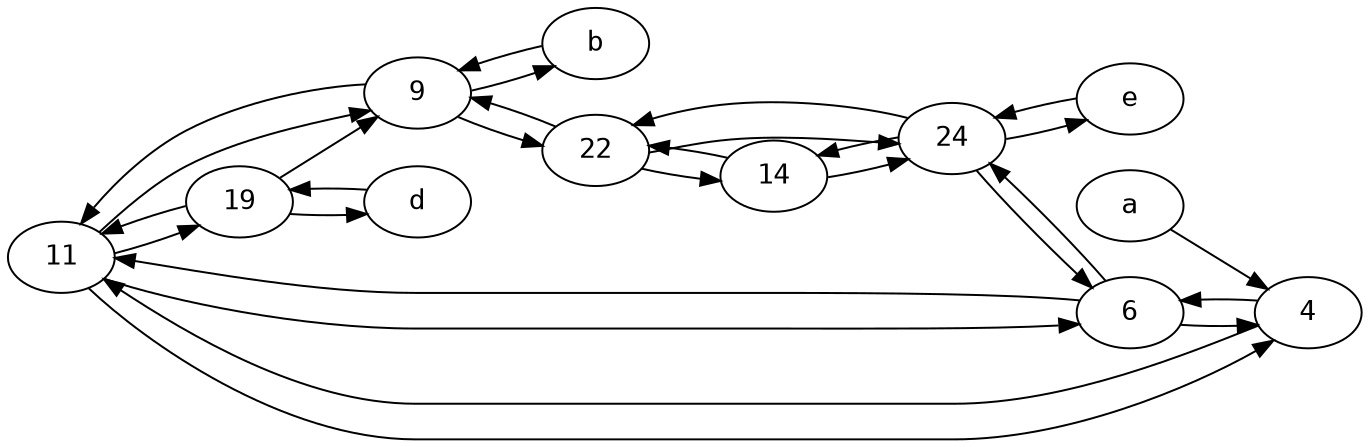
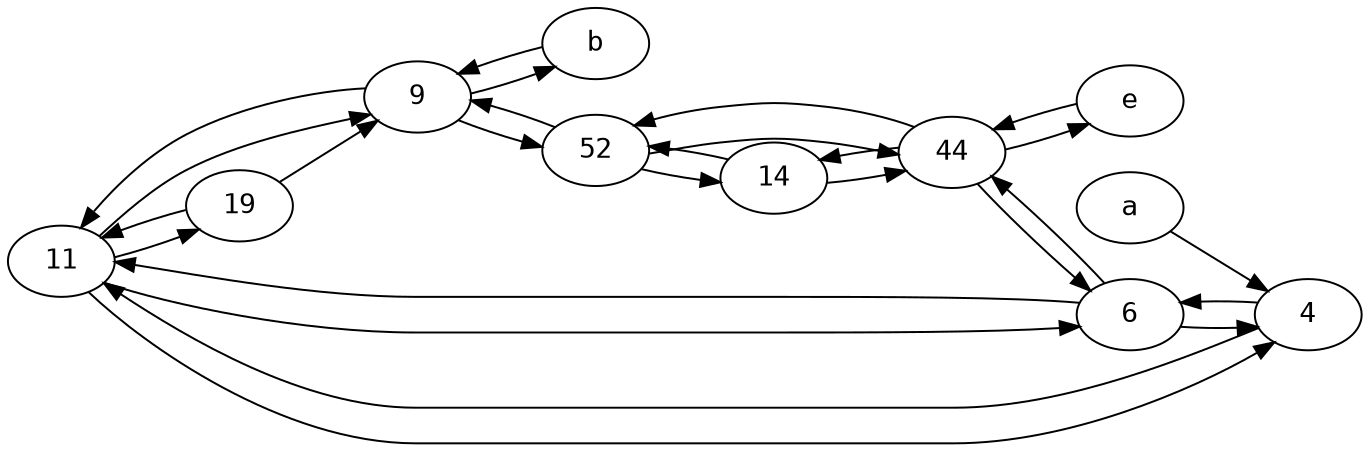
node "24": label "24" -> "44"
node "22": label "22" -> "52"
node "d": removed
